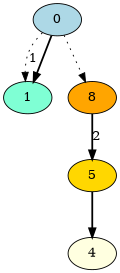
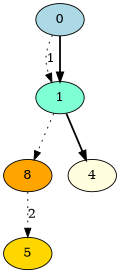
edge "0" -> "8": now "1" -> "8"
edge "8" -> "5": style bold -> dotted
edge "5" -> "4": now "1" -> "4"
